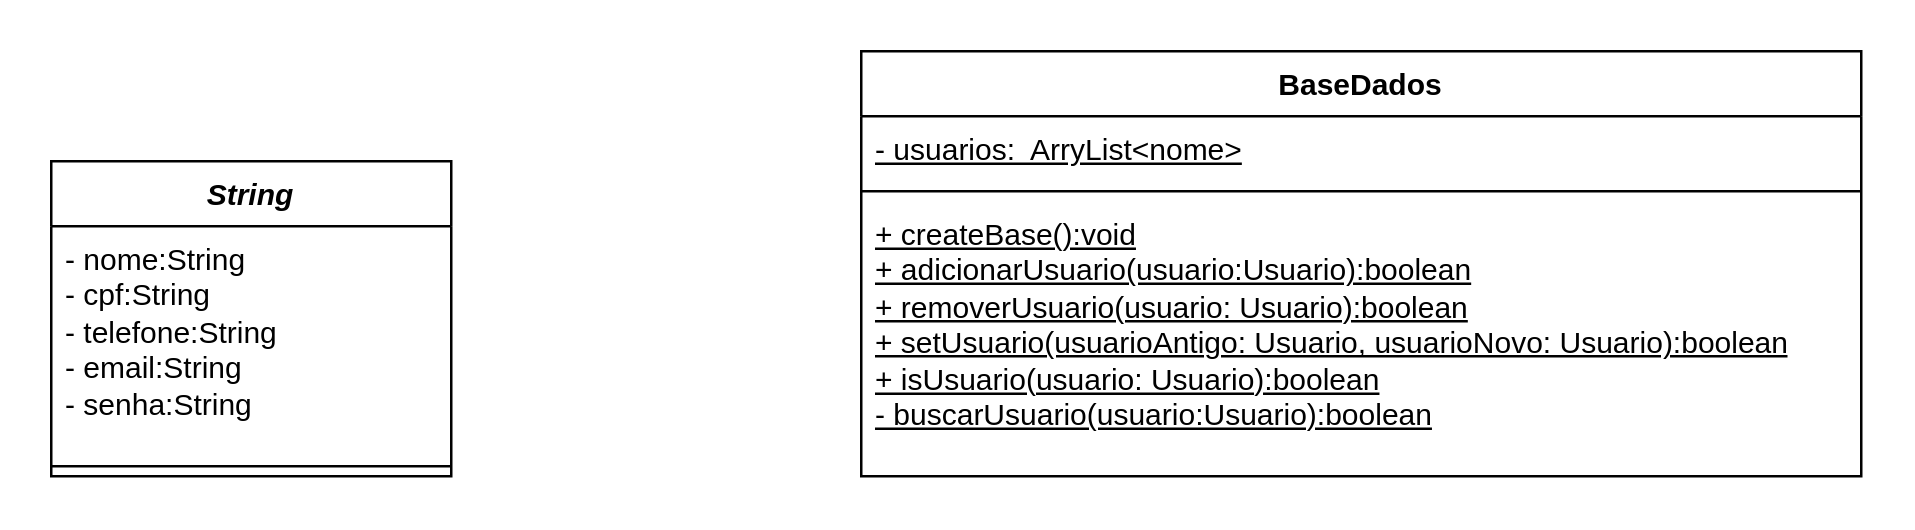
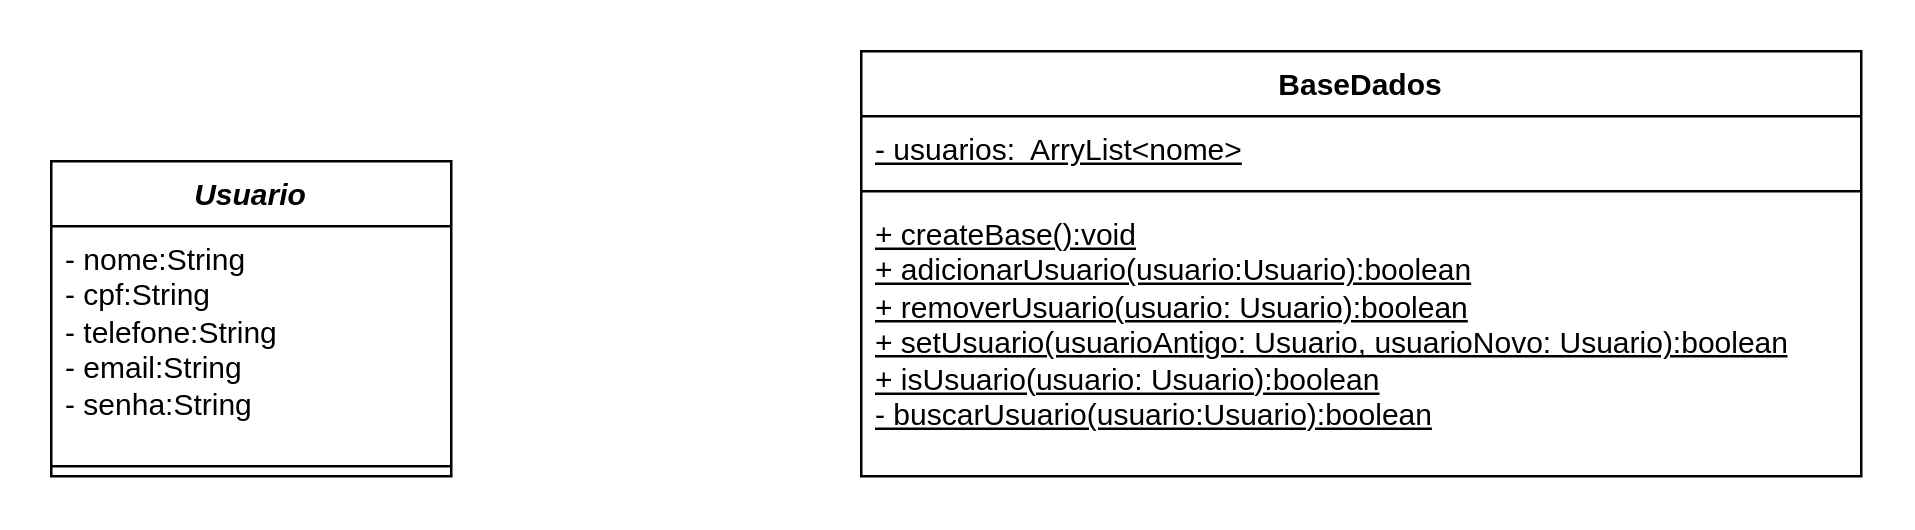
node "String": label "String" -> "Usuario"
